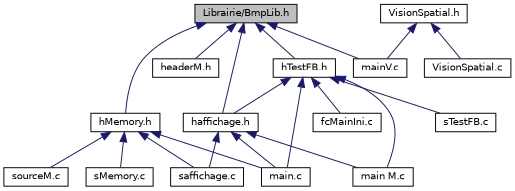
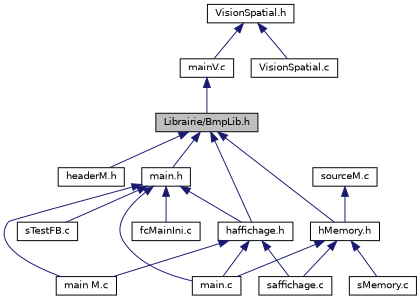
edge "mainV.c" -> "Librairie/BmpLib.h": reversed
node "hTestFB.h": label "hTestFB.h" -> "main.h"
edge "sourceM.c" -> "hMemory.h": reversed
